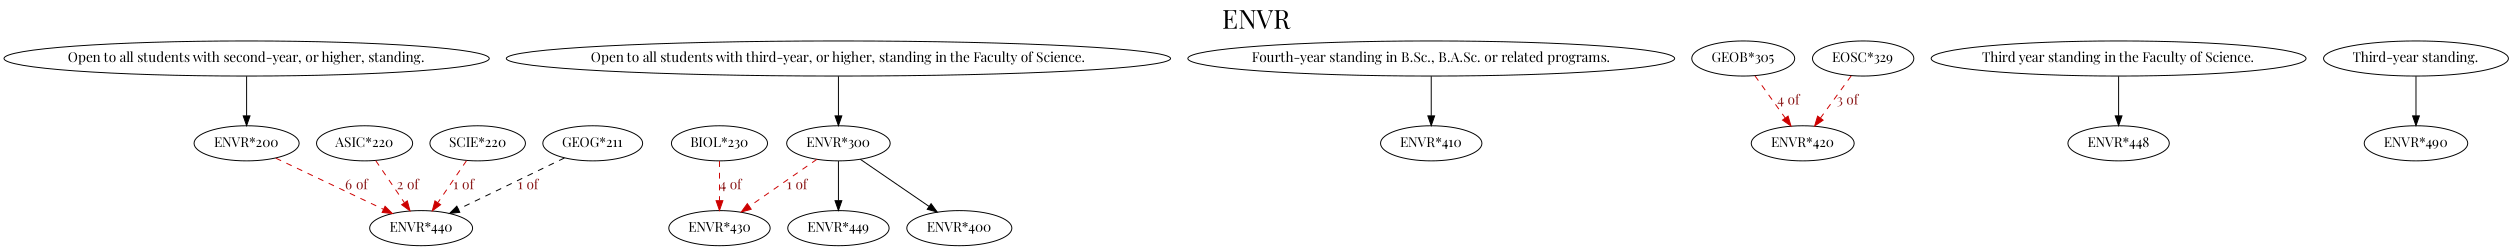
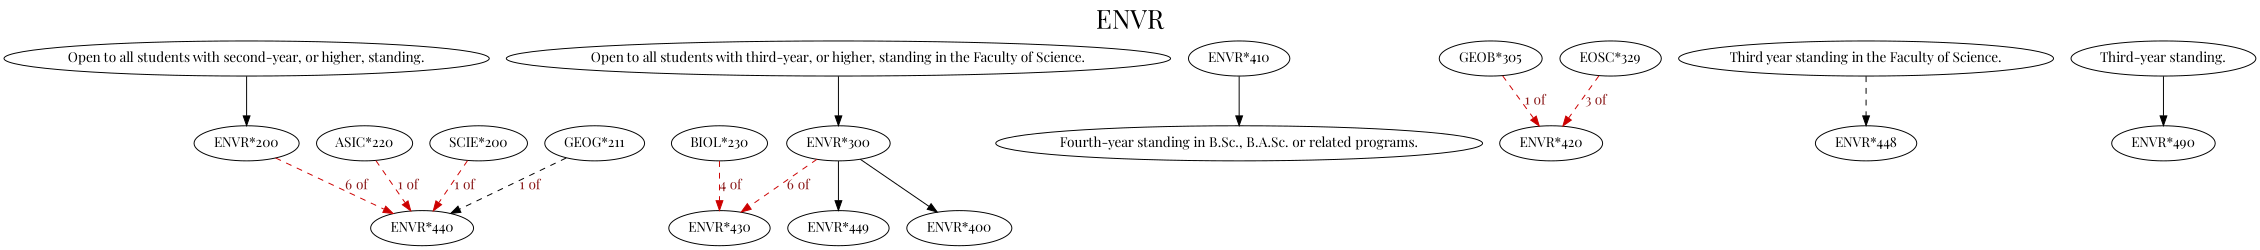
edge "Fourth-year standing in B.Sc., B.A.Sc. or related programs." -> "ENVR*410": reversed
edge "Third year standing in the Faculty of Science." -> "ENVR*448": style solid -> dashed
edge "GEOB*305" -> "ENVR*420": label "4 of" -> "1 of"
node "SCIE*220": label "SCIE*220" -> "SCIE*200"
edge "ASIC*220" -> "ENVR*440": label "2 of" -> "1 of"
edge "ENVR*300" -> "ENVR*430": label "1 of" -> "6 of"
